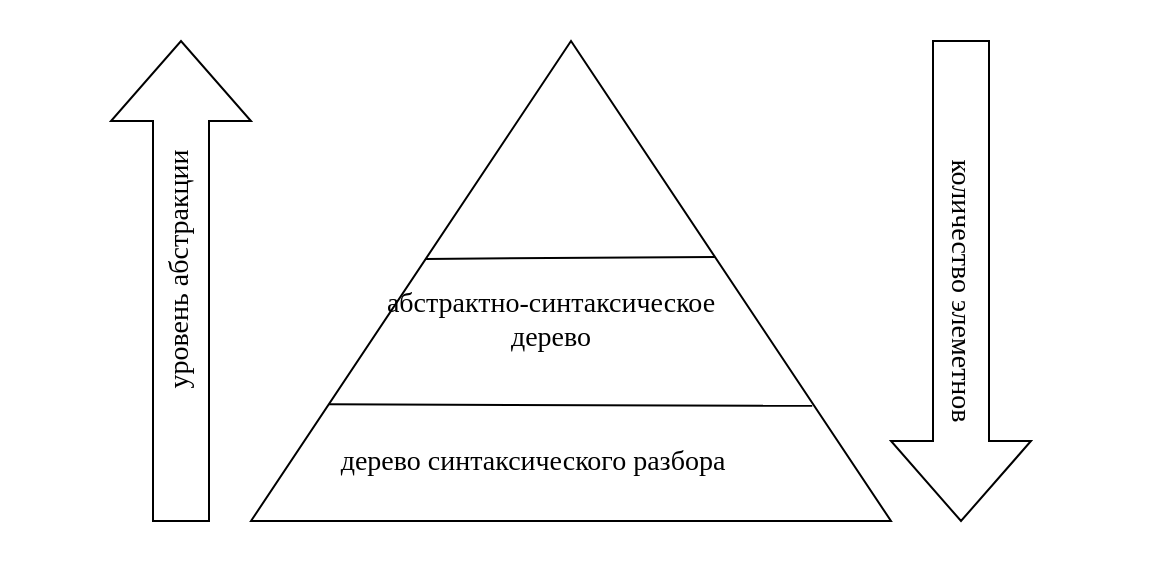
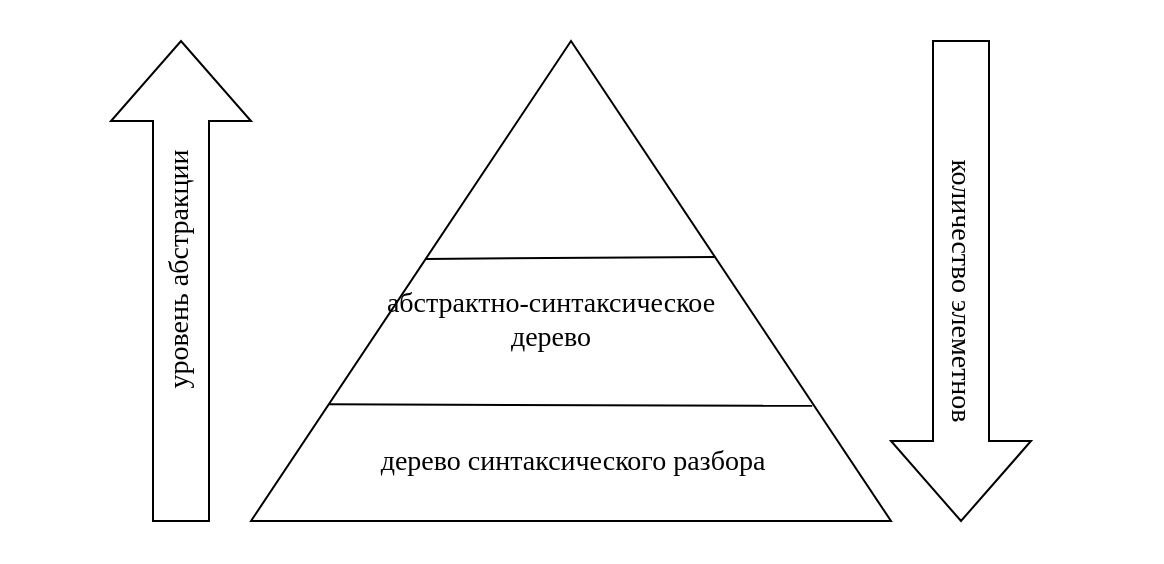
node "дерево синтаксического разбора": moved (533, 463) -> (573, 463)
